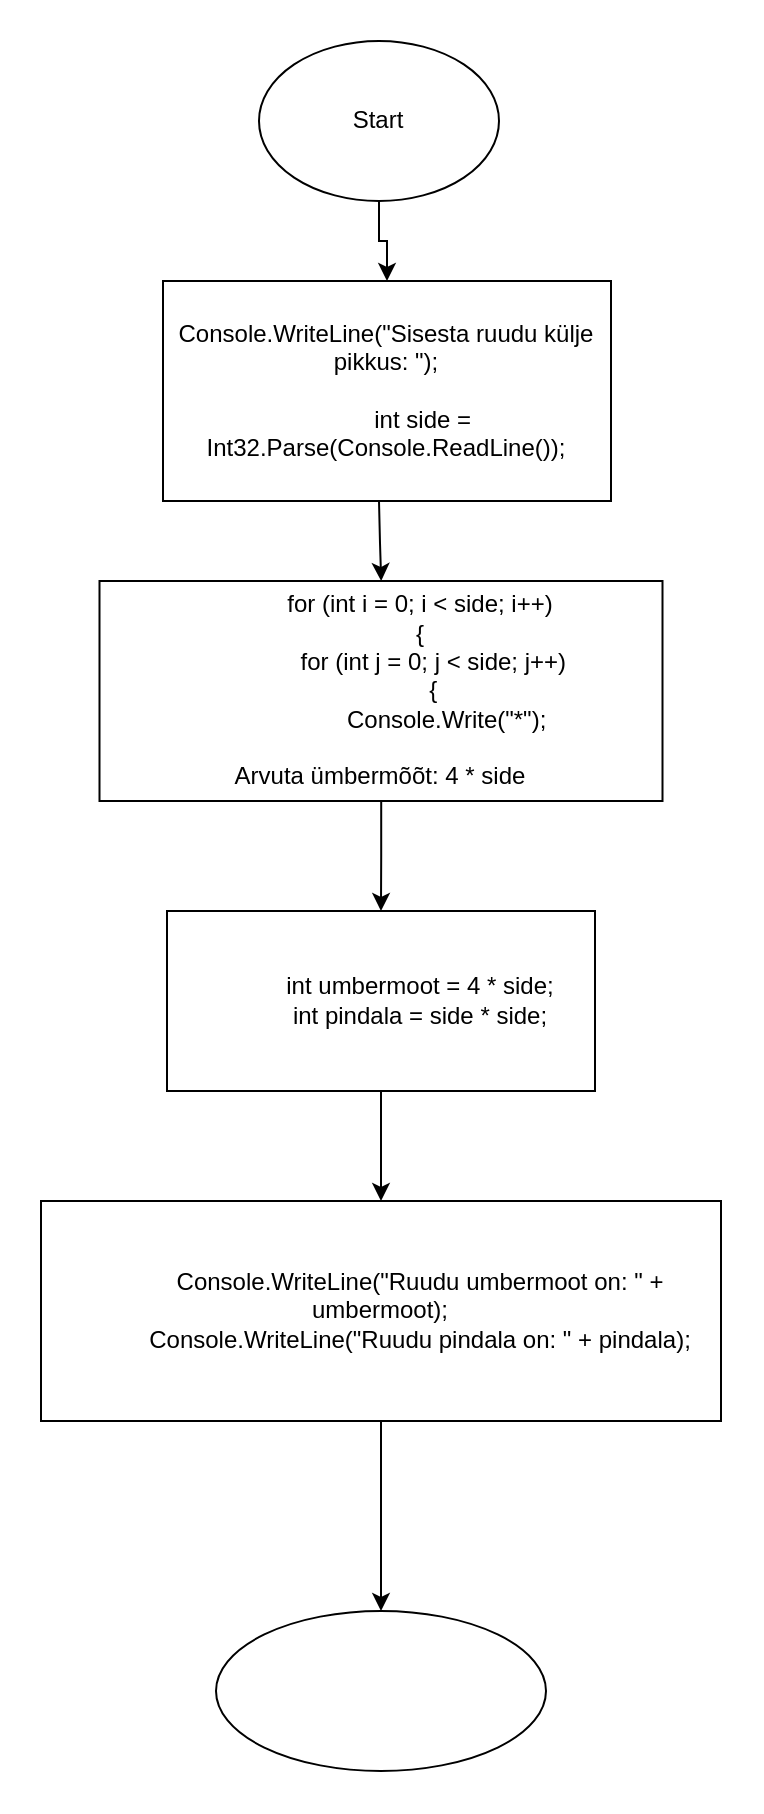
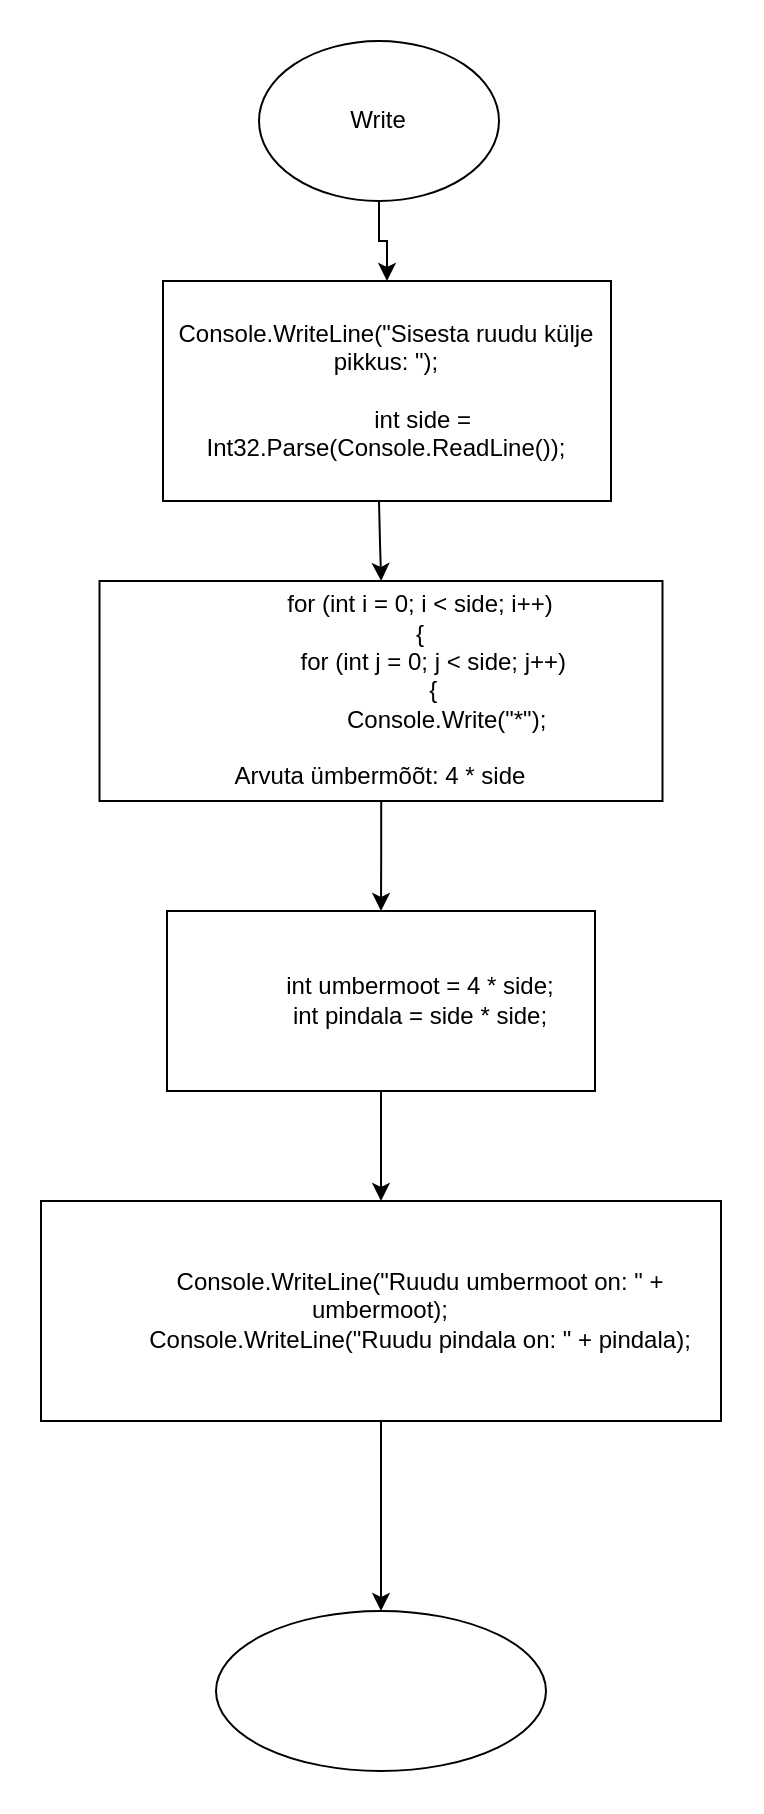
node "Start": label "Start" -> "Write"
